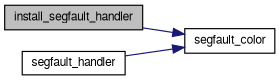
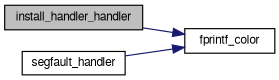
node "install_segfault_handler": label "install_segfault_handler" -> "install_handler_handler"
node "segfault_color": label "segfault_color" -> "fprintf_color"
